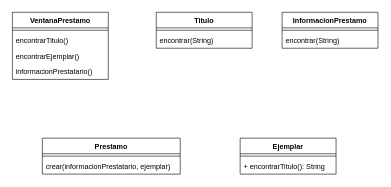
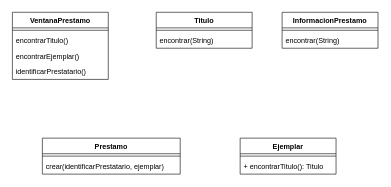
node "informacionPrestatario()": label "informacionPrestatario()" -> "identificarPrestatario()"
node "crear(informacionPrestatario, ejemplar)": label "crear(informacionPrestatario, ejemplar)" -> "crear(identificarPrestatario, ejemplar)"
node "+ encontrarTitulo(): String": label "+ encontrarTitulo(): String" -> "+ encontrarTitulo(): Titulo"
